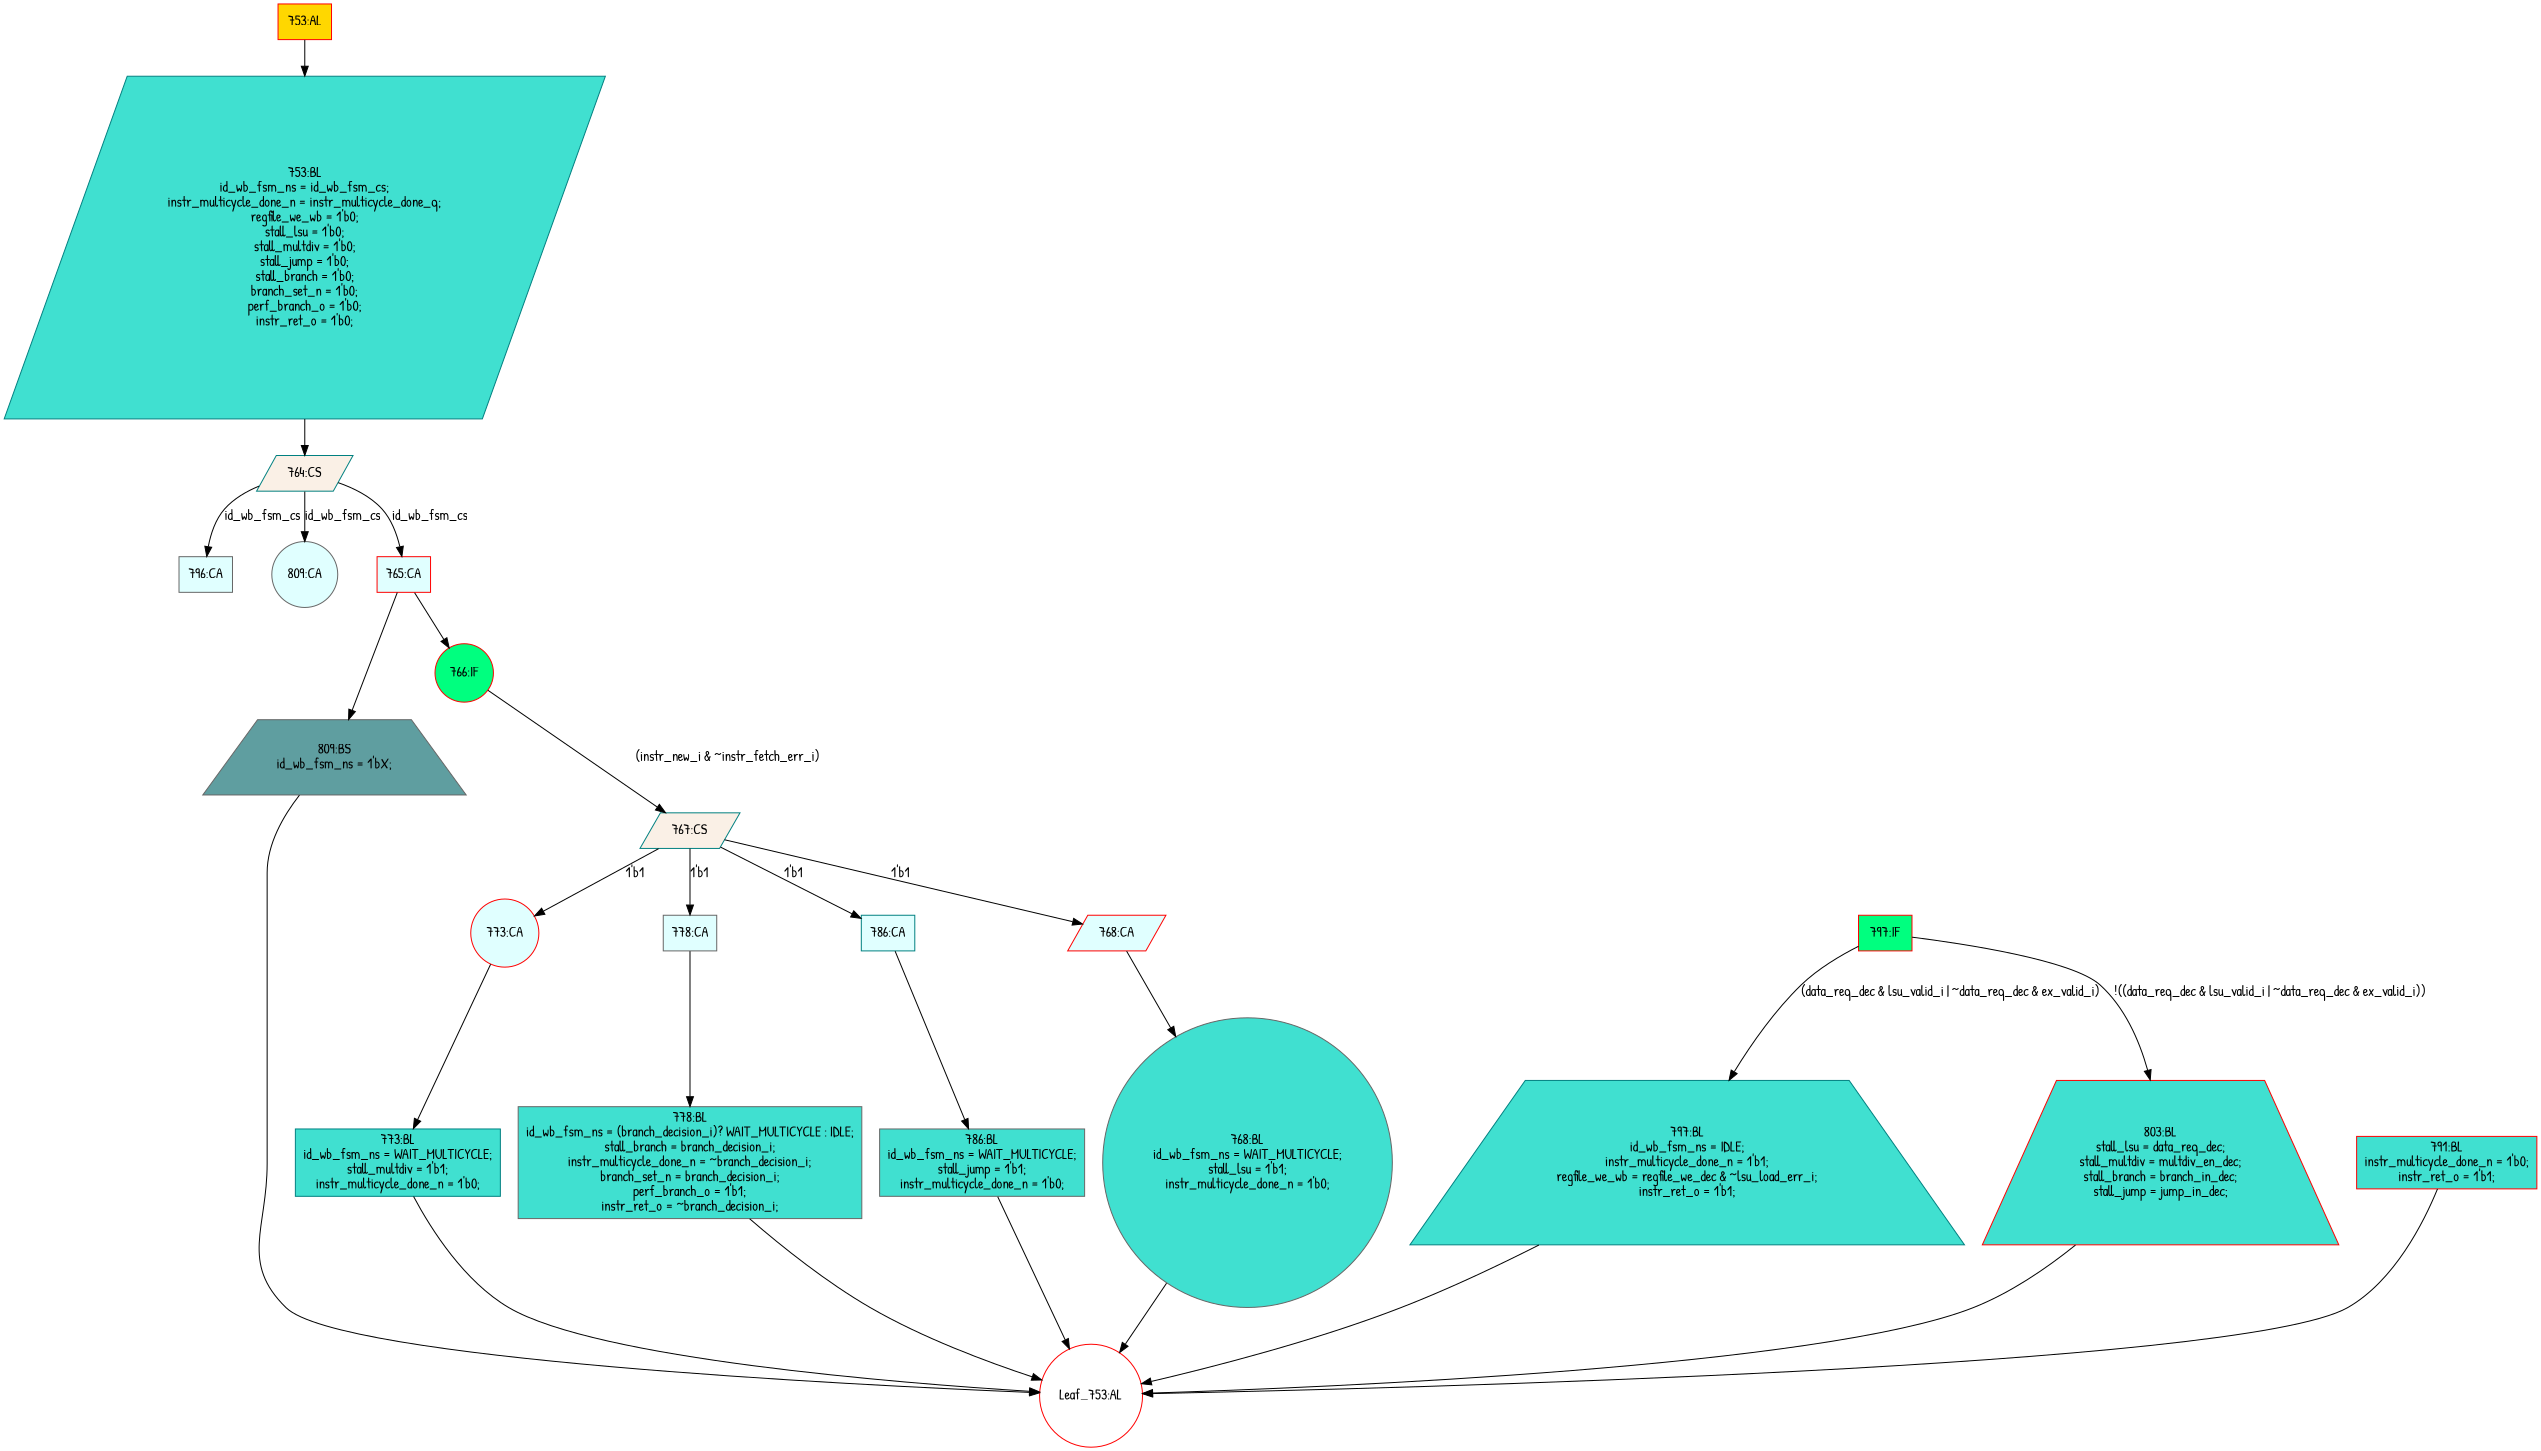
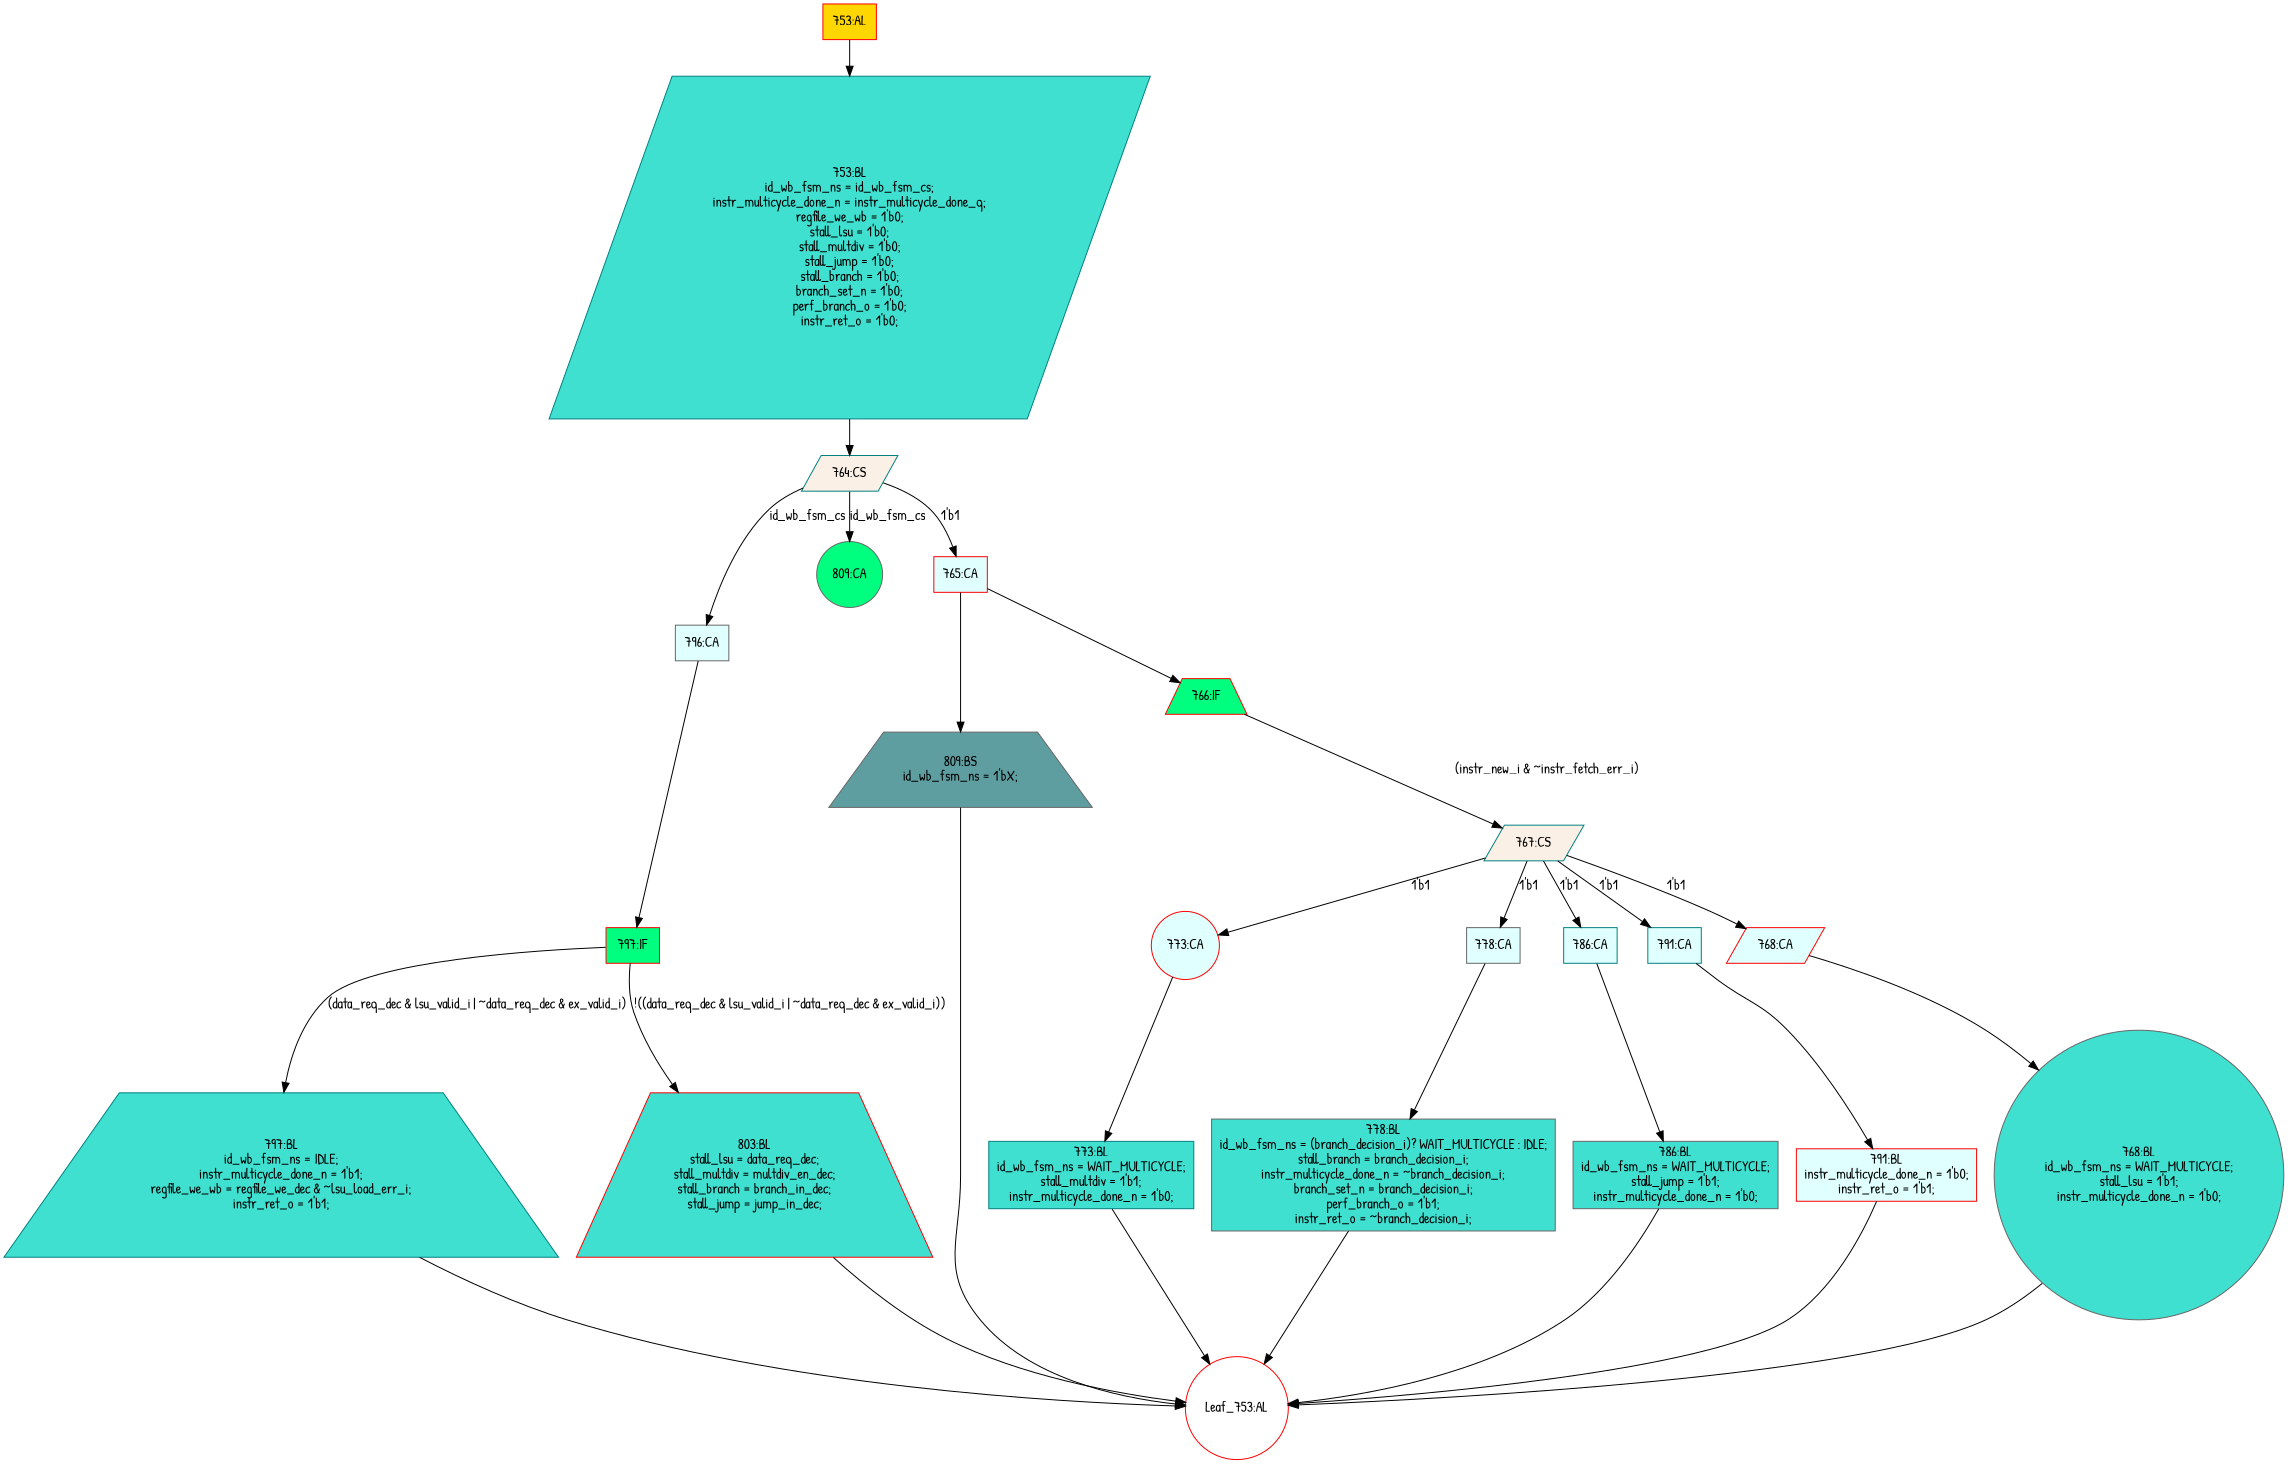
edge "764:CS" -> "765:CA": label "id_wb_fsm_cs" -> "1'b1"
node "809:CA": fillcolor lightcyan -> springgreen
node "766:IF": shape circle -> trapezium
edge "796:CA" -> "797:IF": added
node "791:CA": added
node "791:BL instr_multicycle_done_n = 1'b0; instr_ret_o = 1'b1;": fillcolor turquoise -> lightcyan
